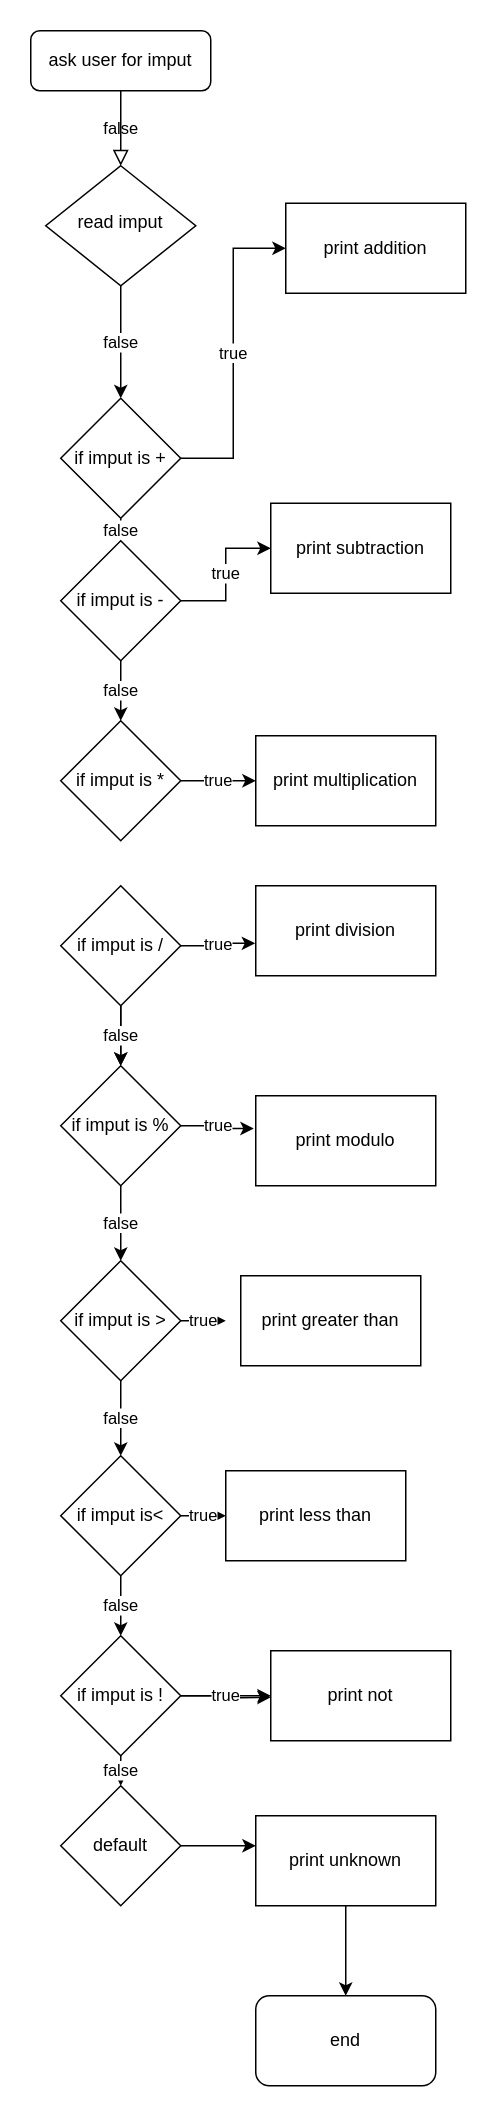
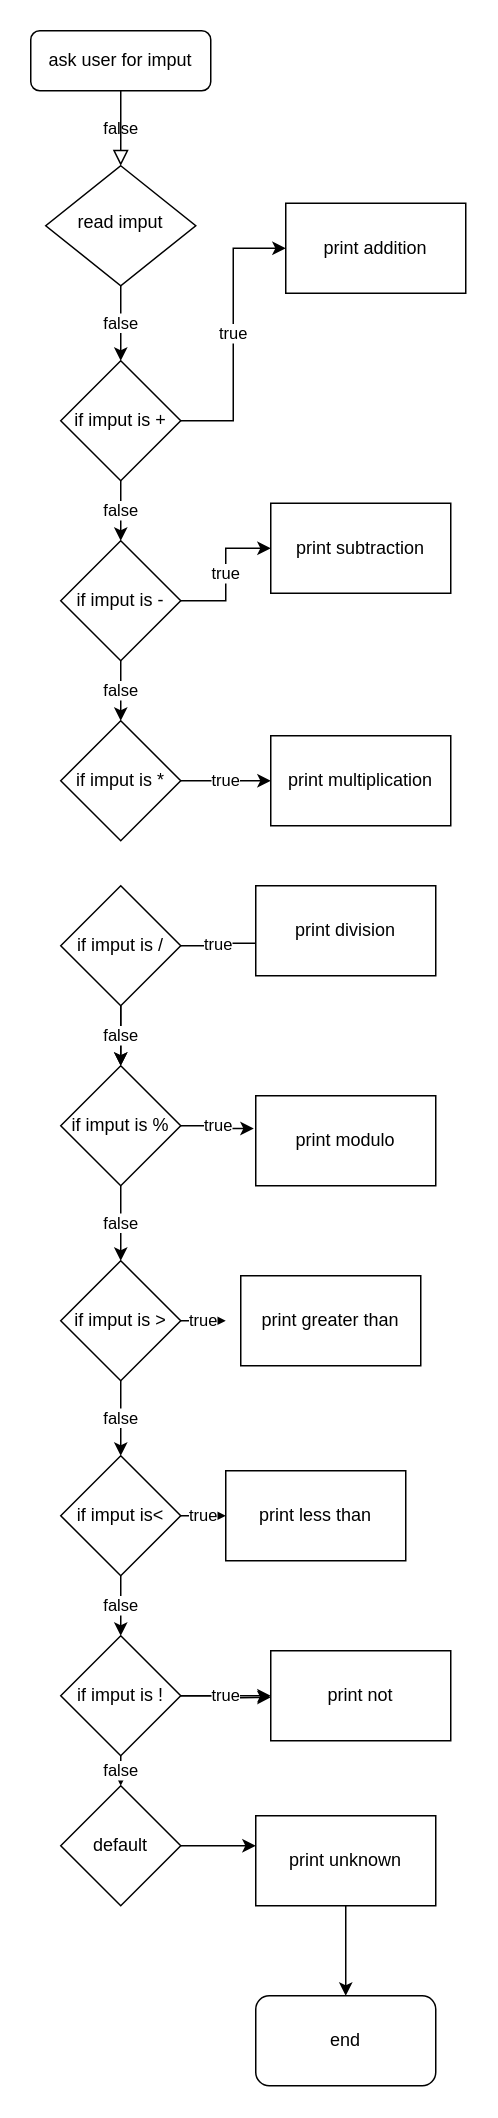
node "if imput is +": moved (121, 458) -> (121, 421)
node "print multiplication": moved (346, 781) -> (361, 781)
edge "if imput is /" -> "print division": arrowhead classic -> none
